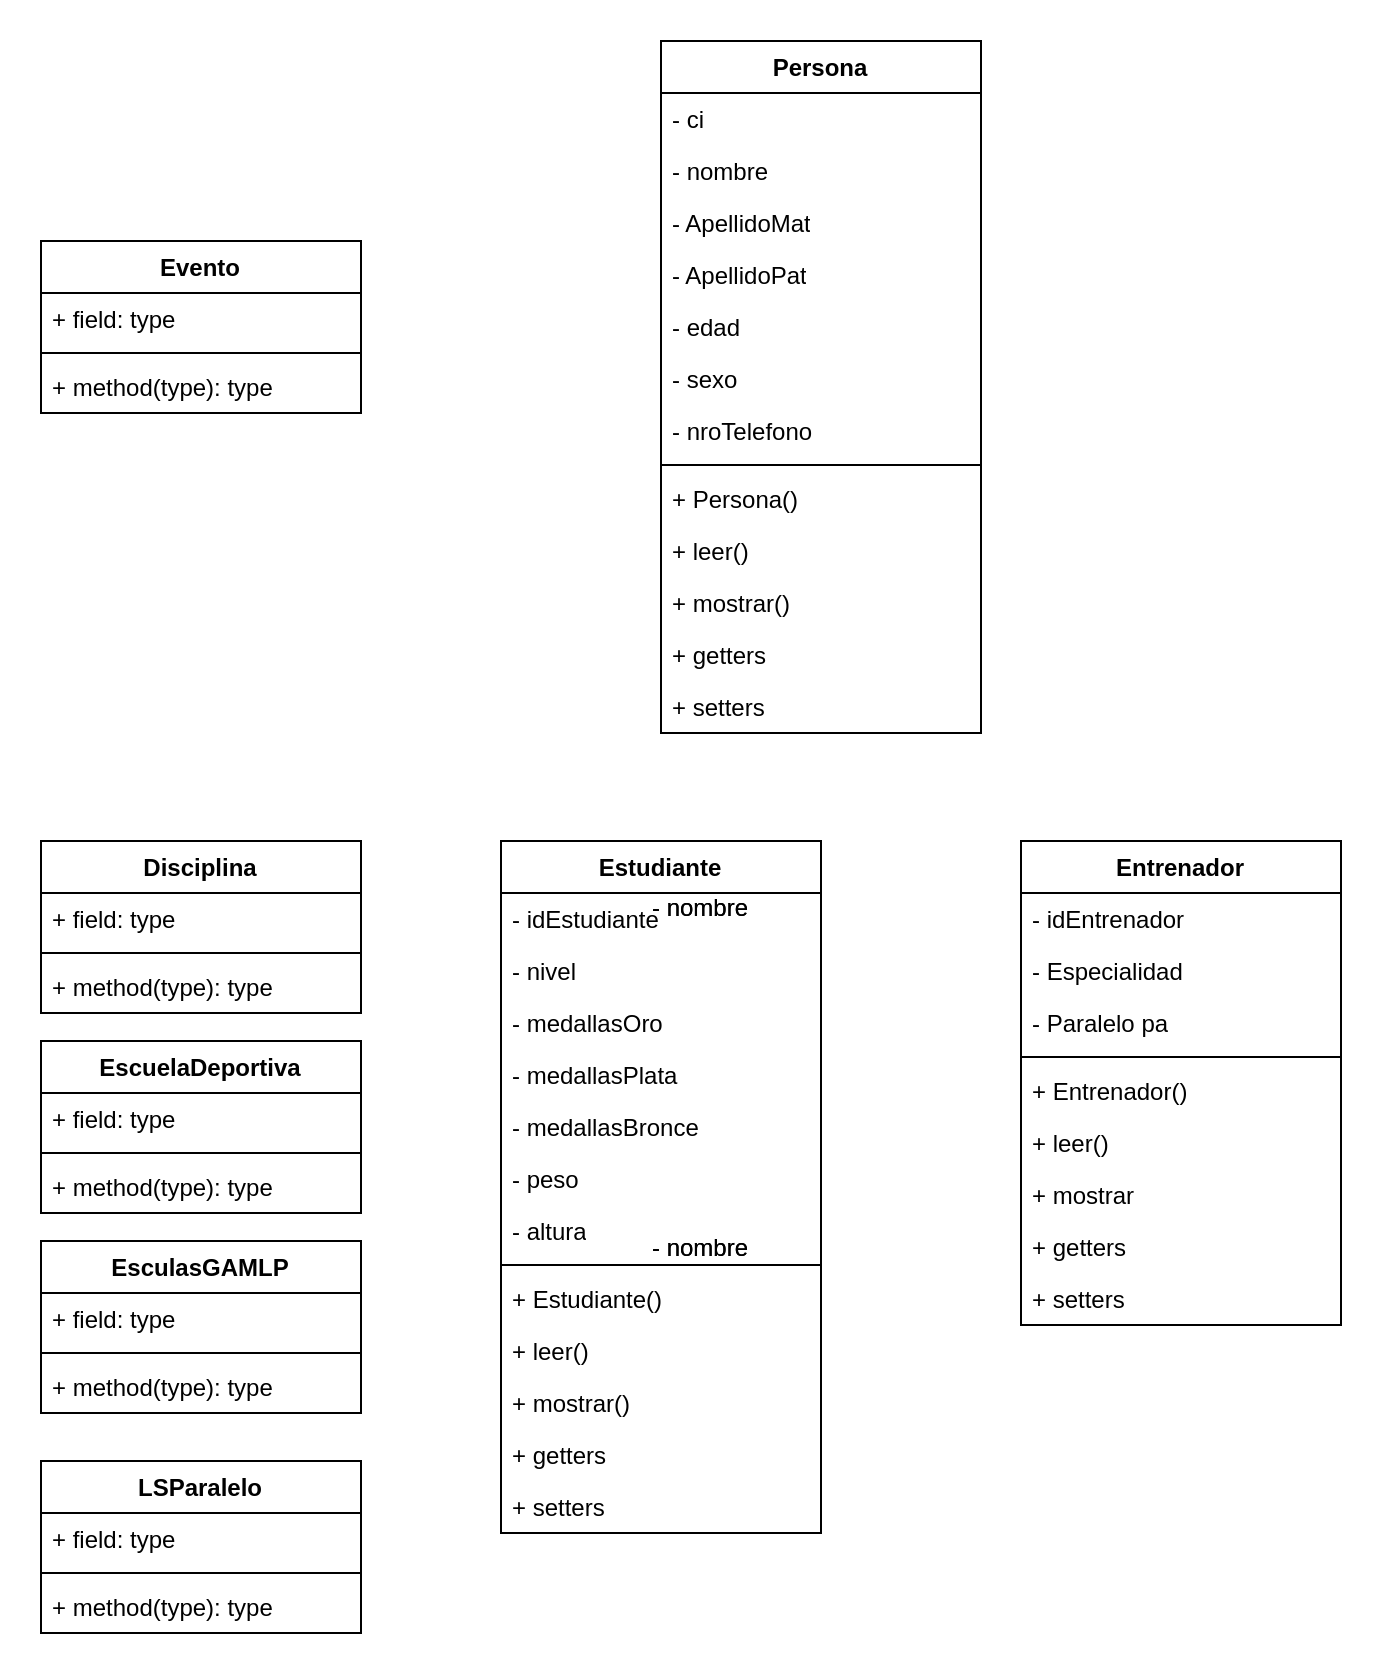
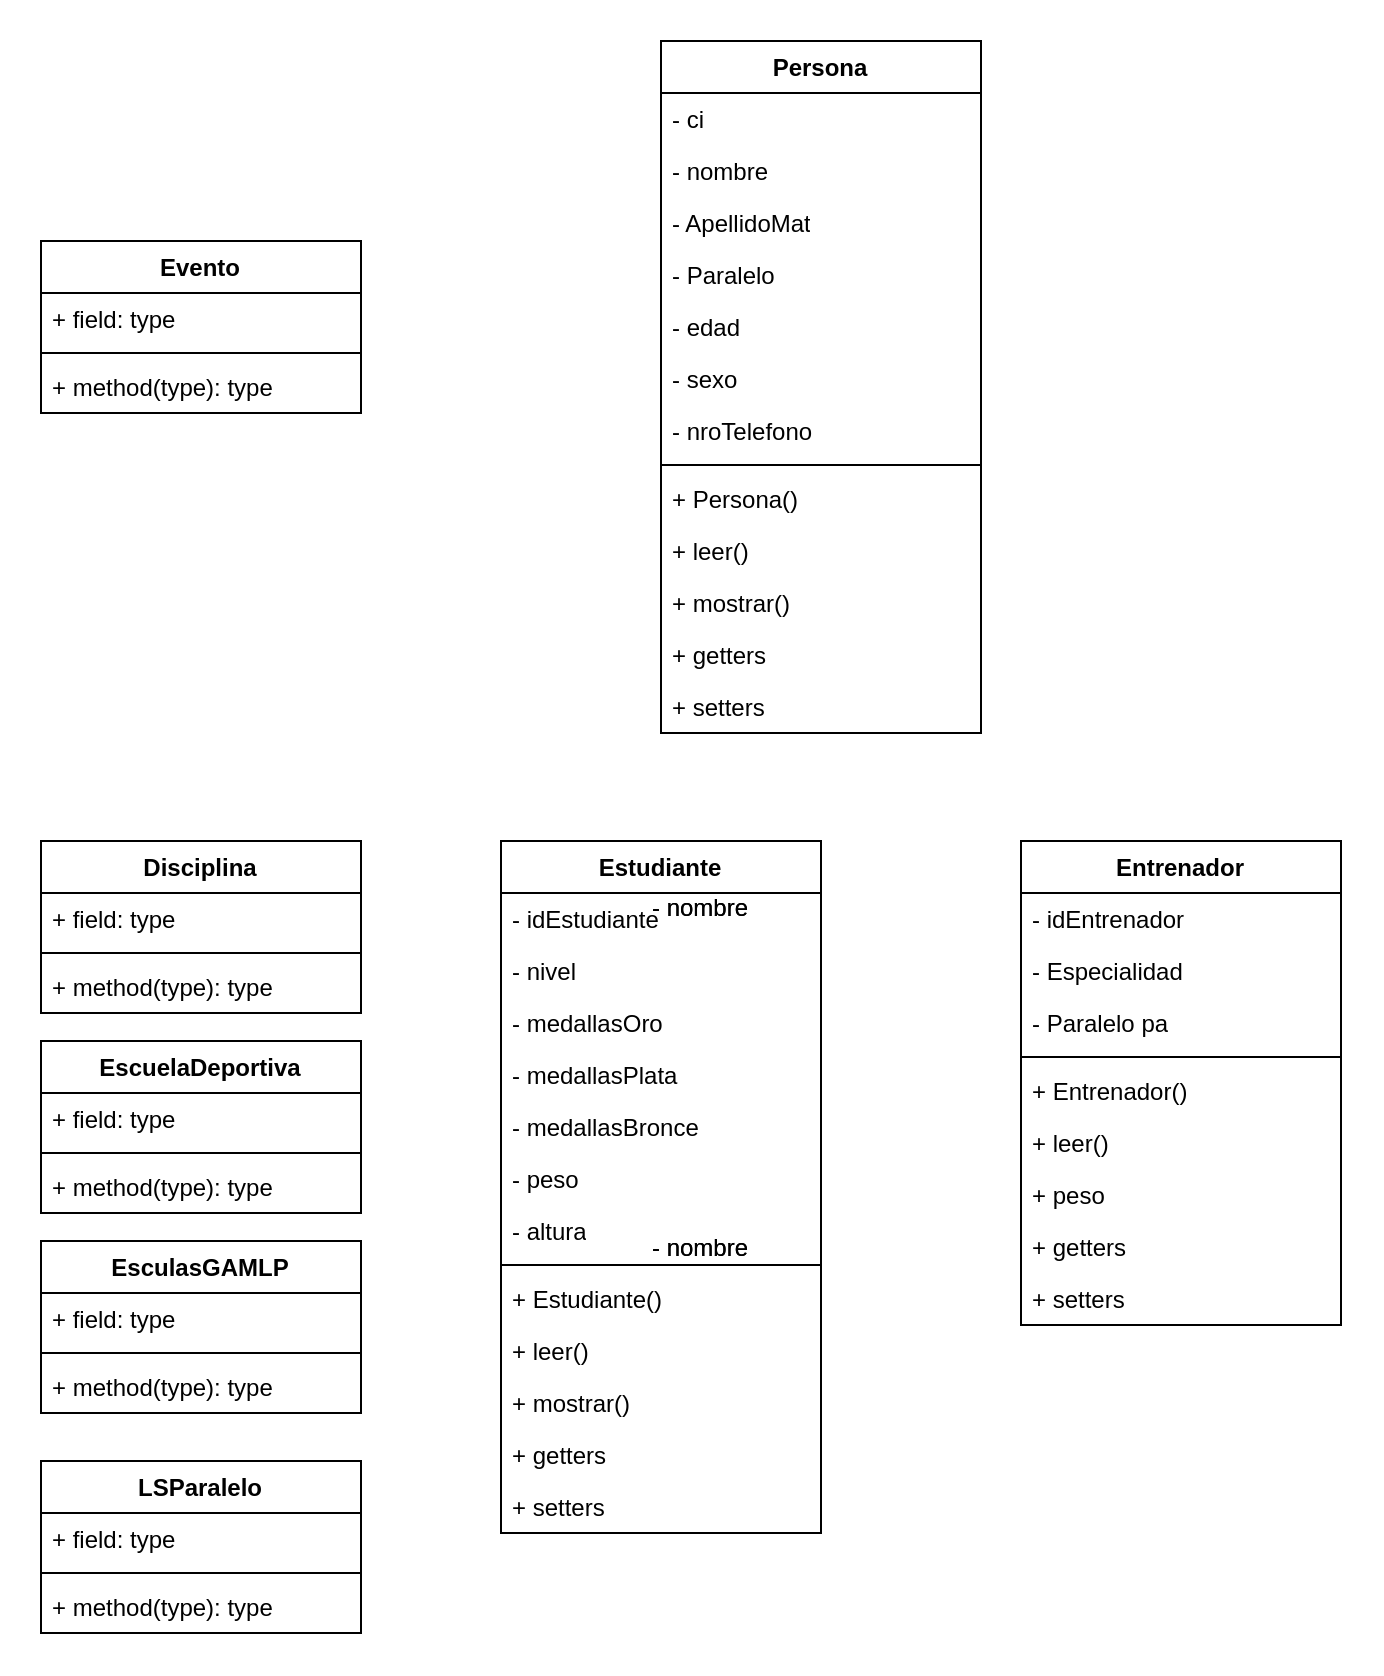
node "- ApellidoPat": label "- ApellidoPat" -> "- Paralelo"
node "+ mostrar": label "+ mostrar" -> "+ peso"
